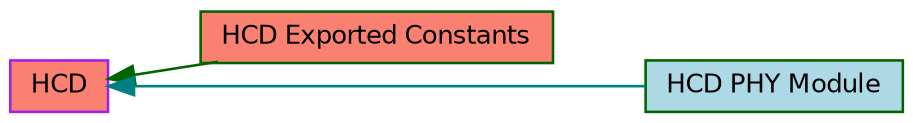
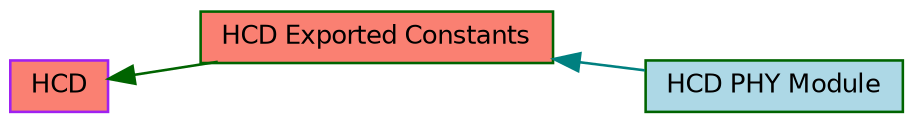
edge "HCD PHY Module" -> "HCD": now "HCD PHY Module" -> "HCD Exported Constants"
